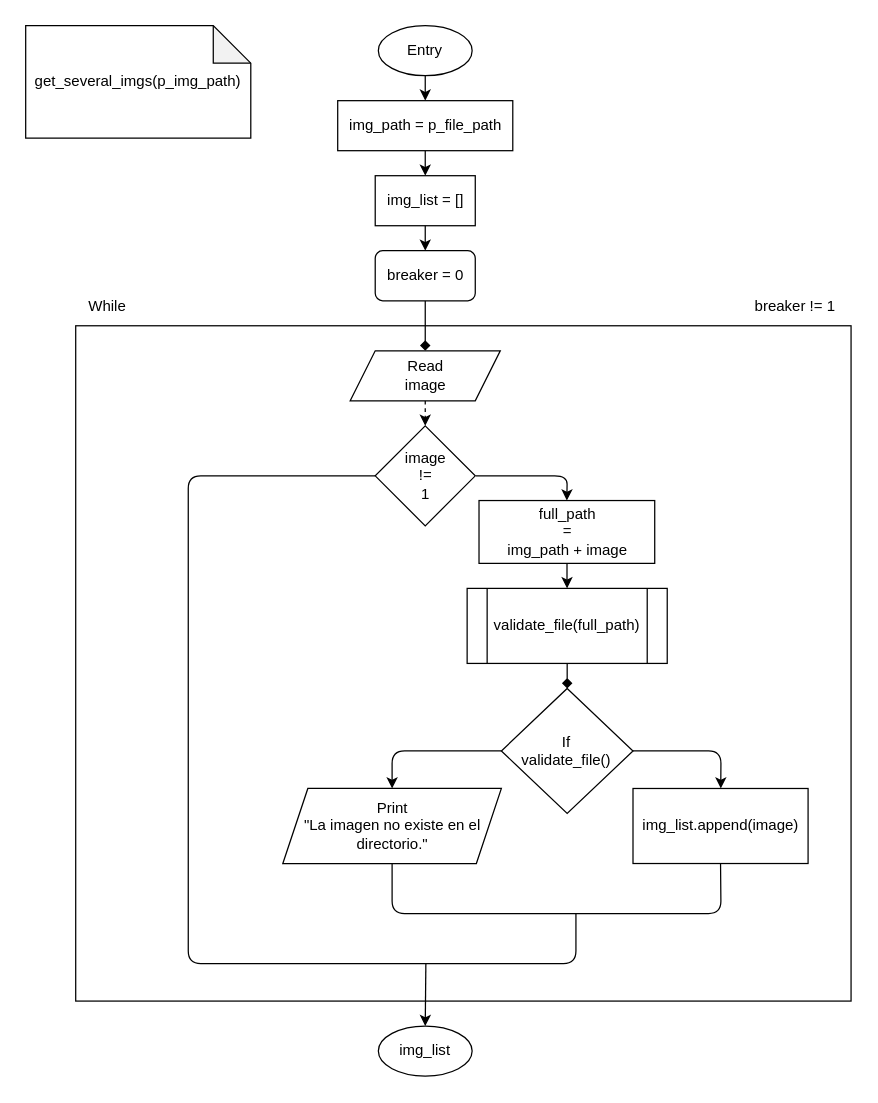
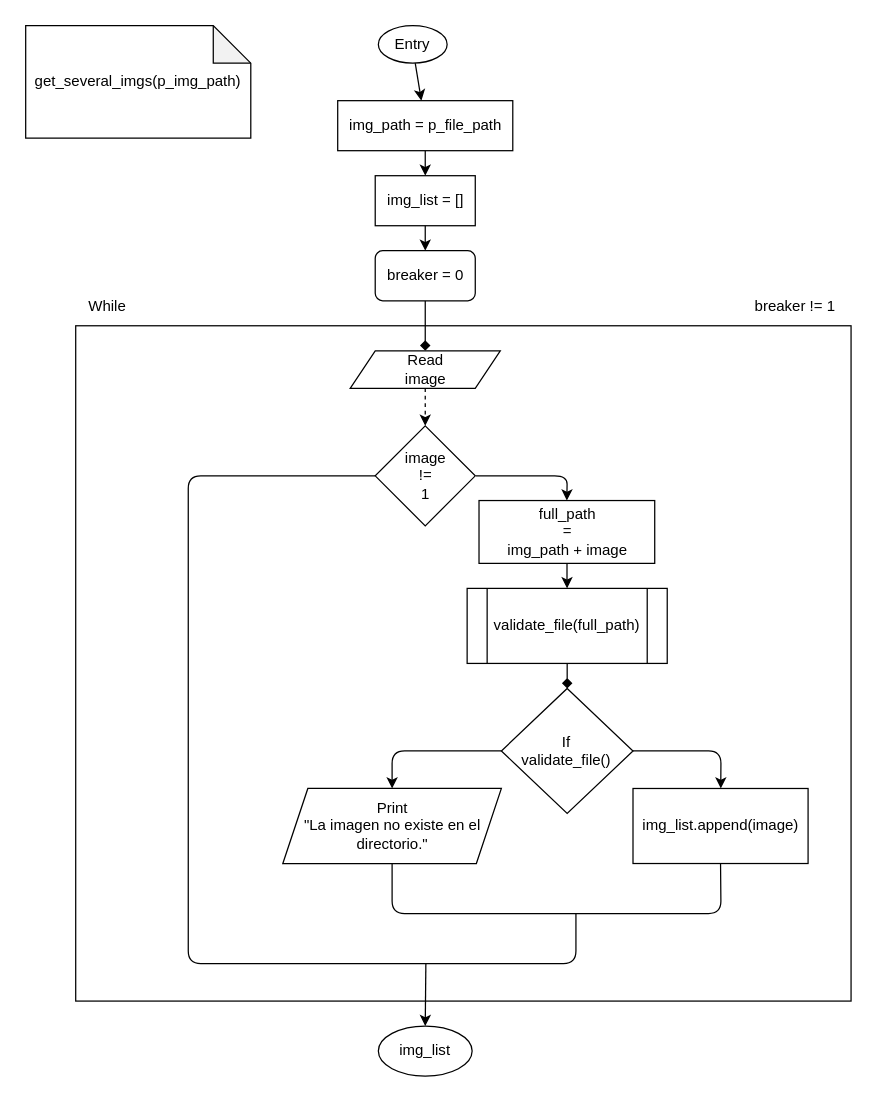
node "Entry": size 94x50 -> 69x38
node "Read image": size 150x50 -> 150x38
